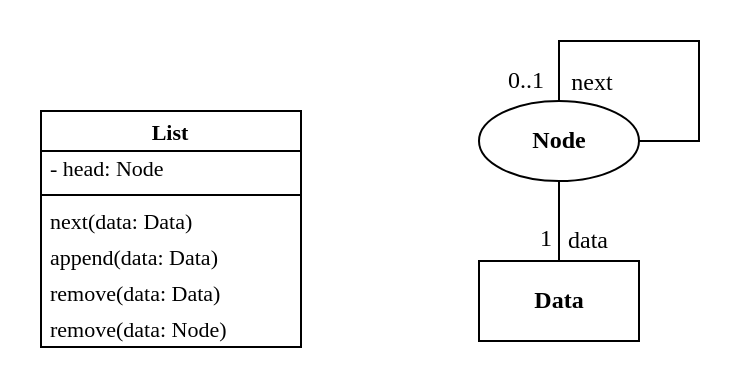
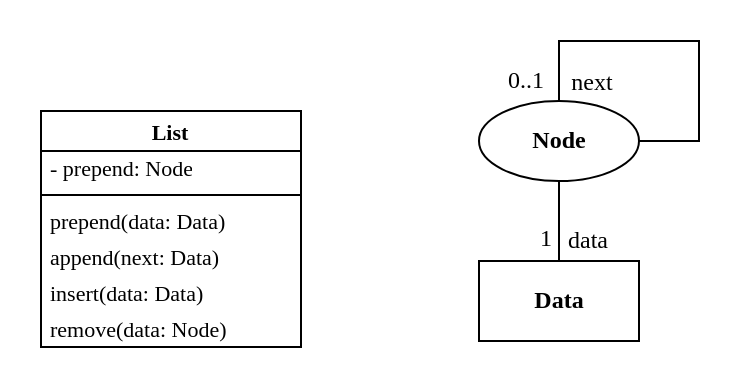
node "- head: Node": label "- head: Node" -> "- prepend: Node"
node "next(data: Data)": label "next(data: Data)" -> "prepend(data: Data)"
node "append(data: Data)": label "append(data: Data)" -> "append(next: Data)"
node "remove(data: Data)": label "remove(data: Data)" -> "insert(data: Data)"
